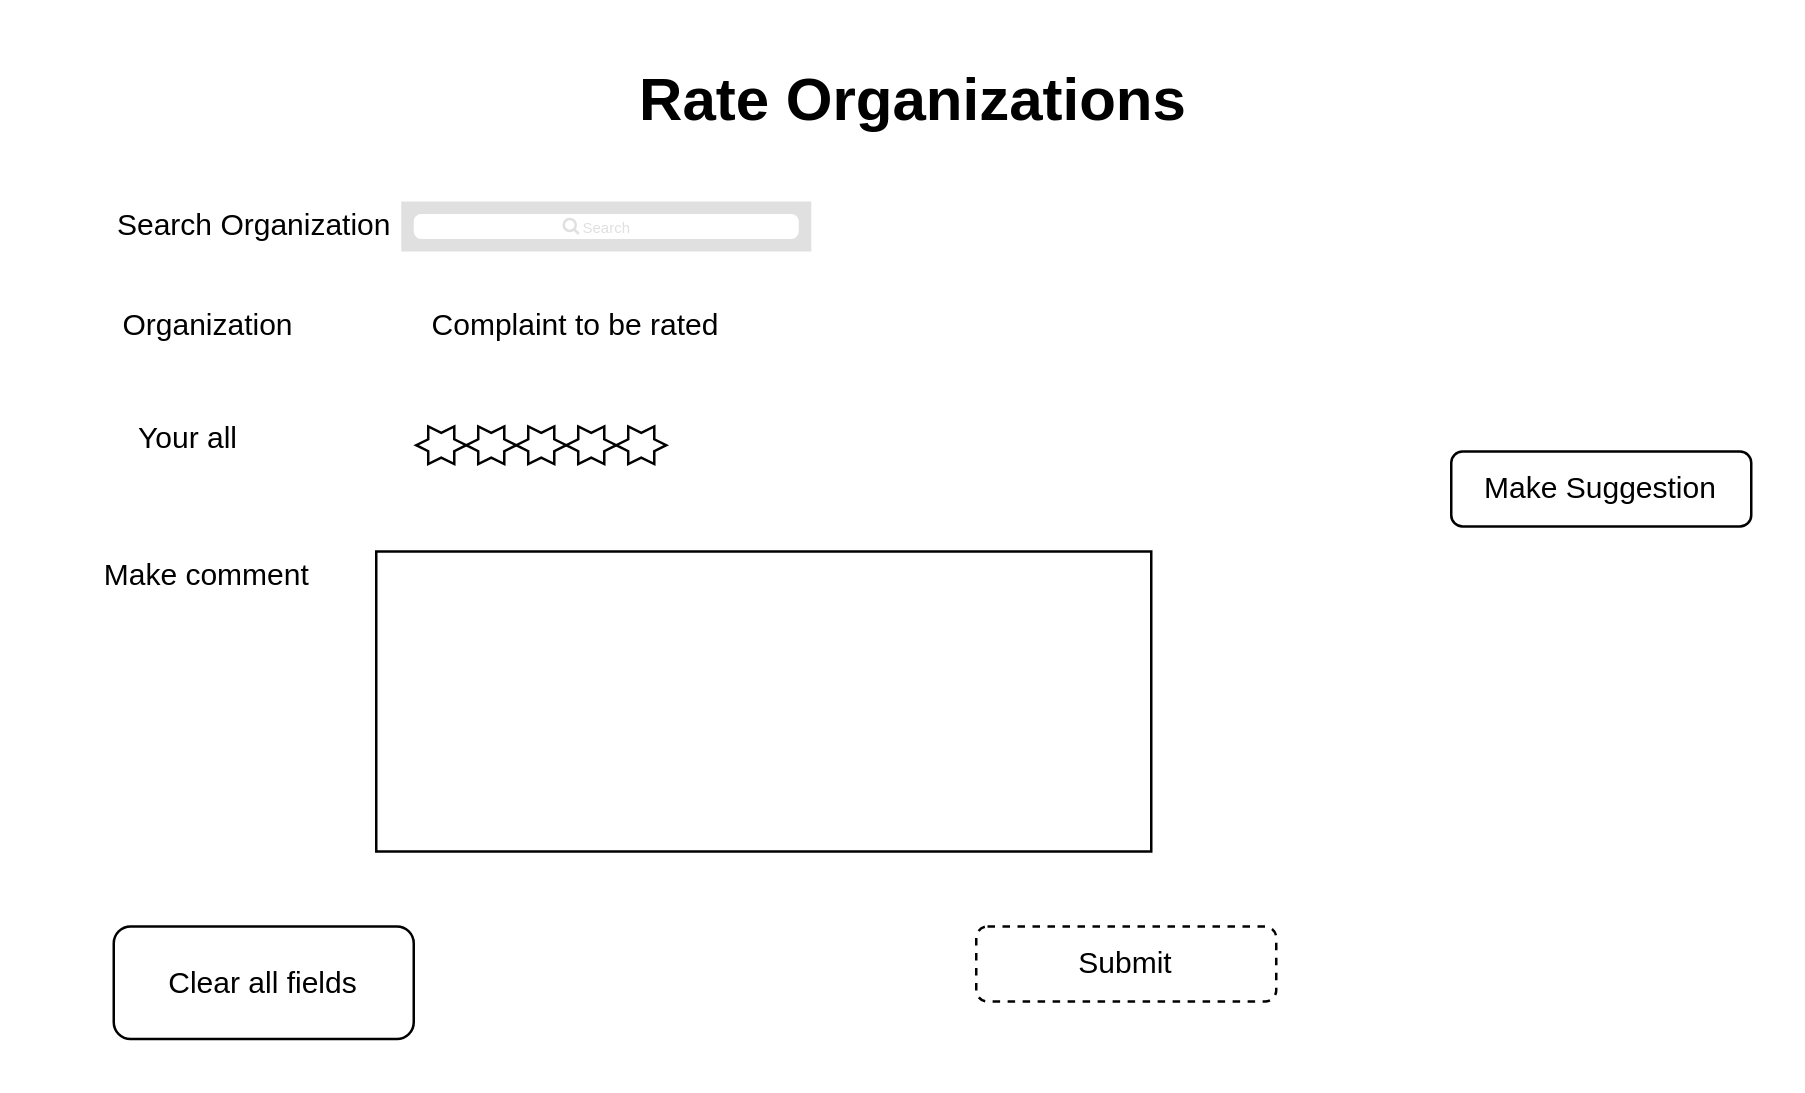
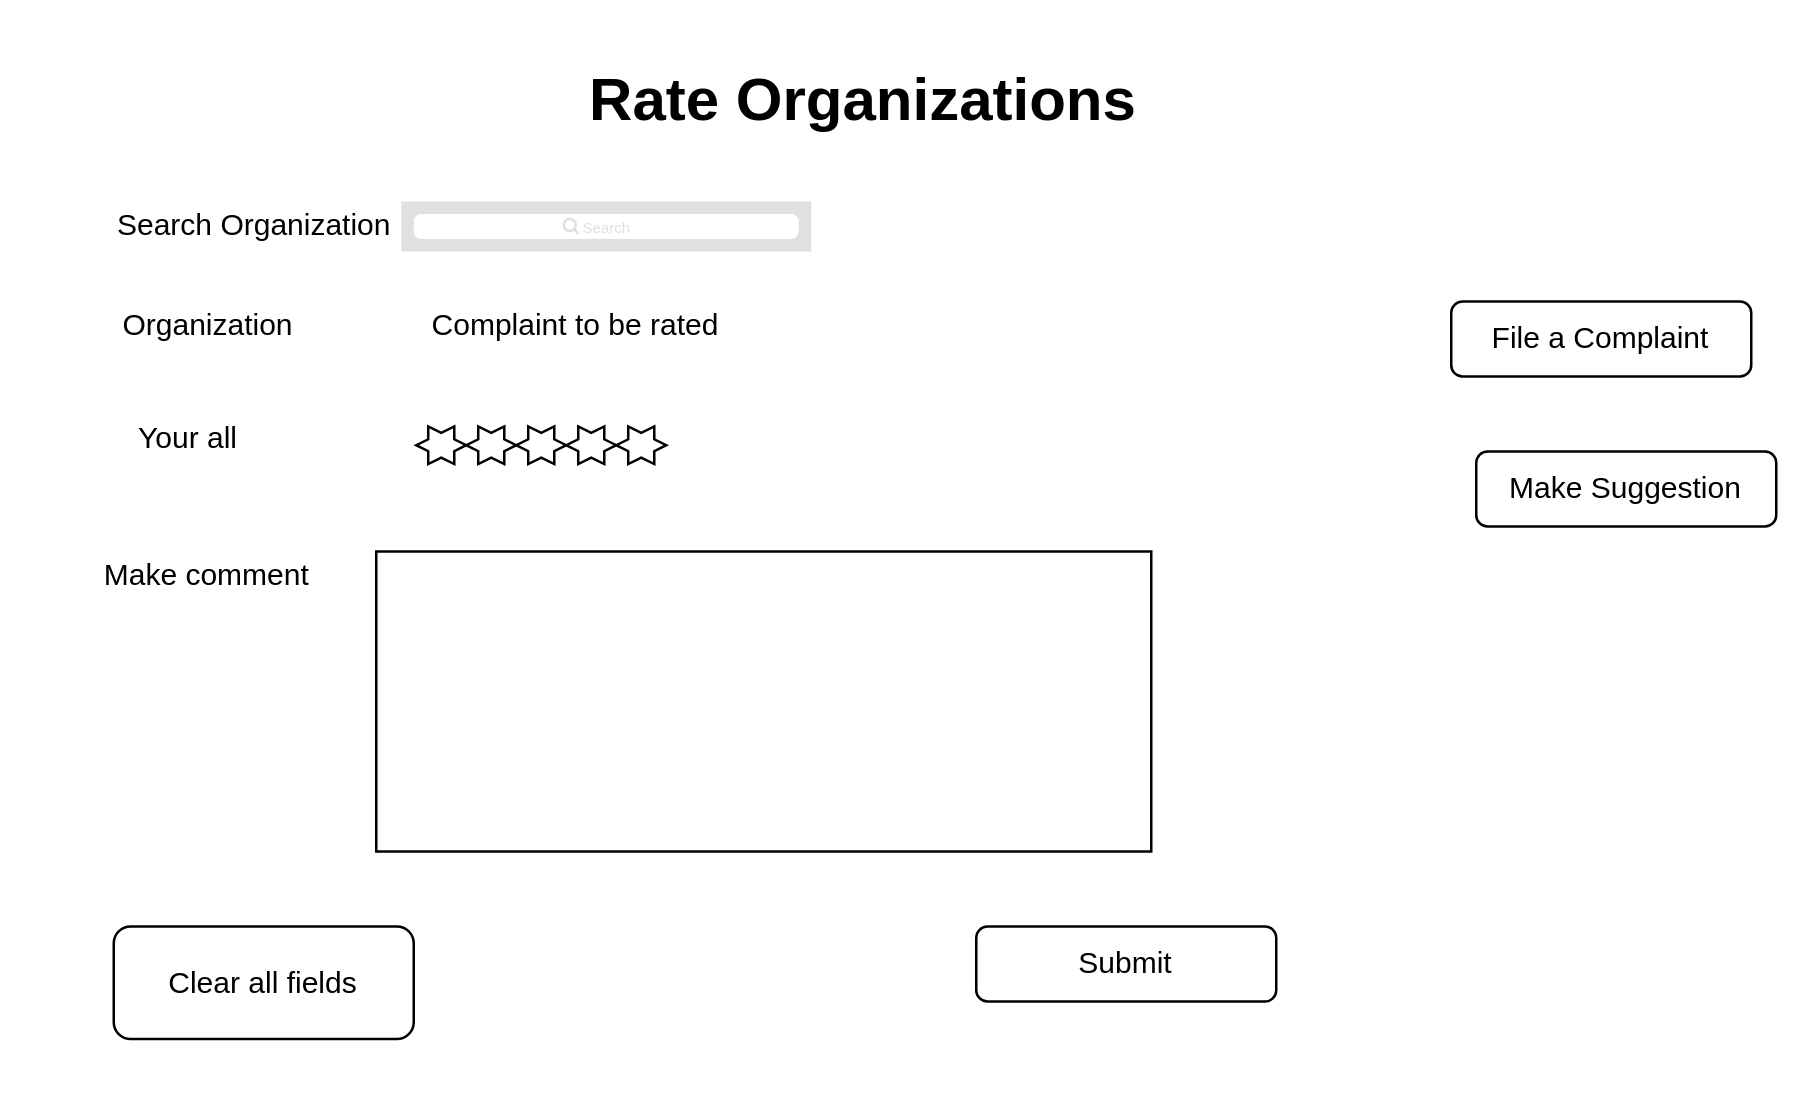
node "Rate Organizations": moved (914, 114) -> (864, 114)
node "File a Complaint": added
node "Make Suggestion": moved (1601, 489) -> (1626, 489)
node "Submit": style dashed -> solid
